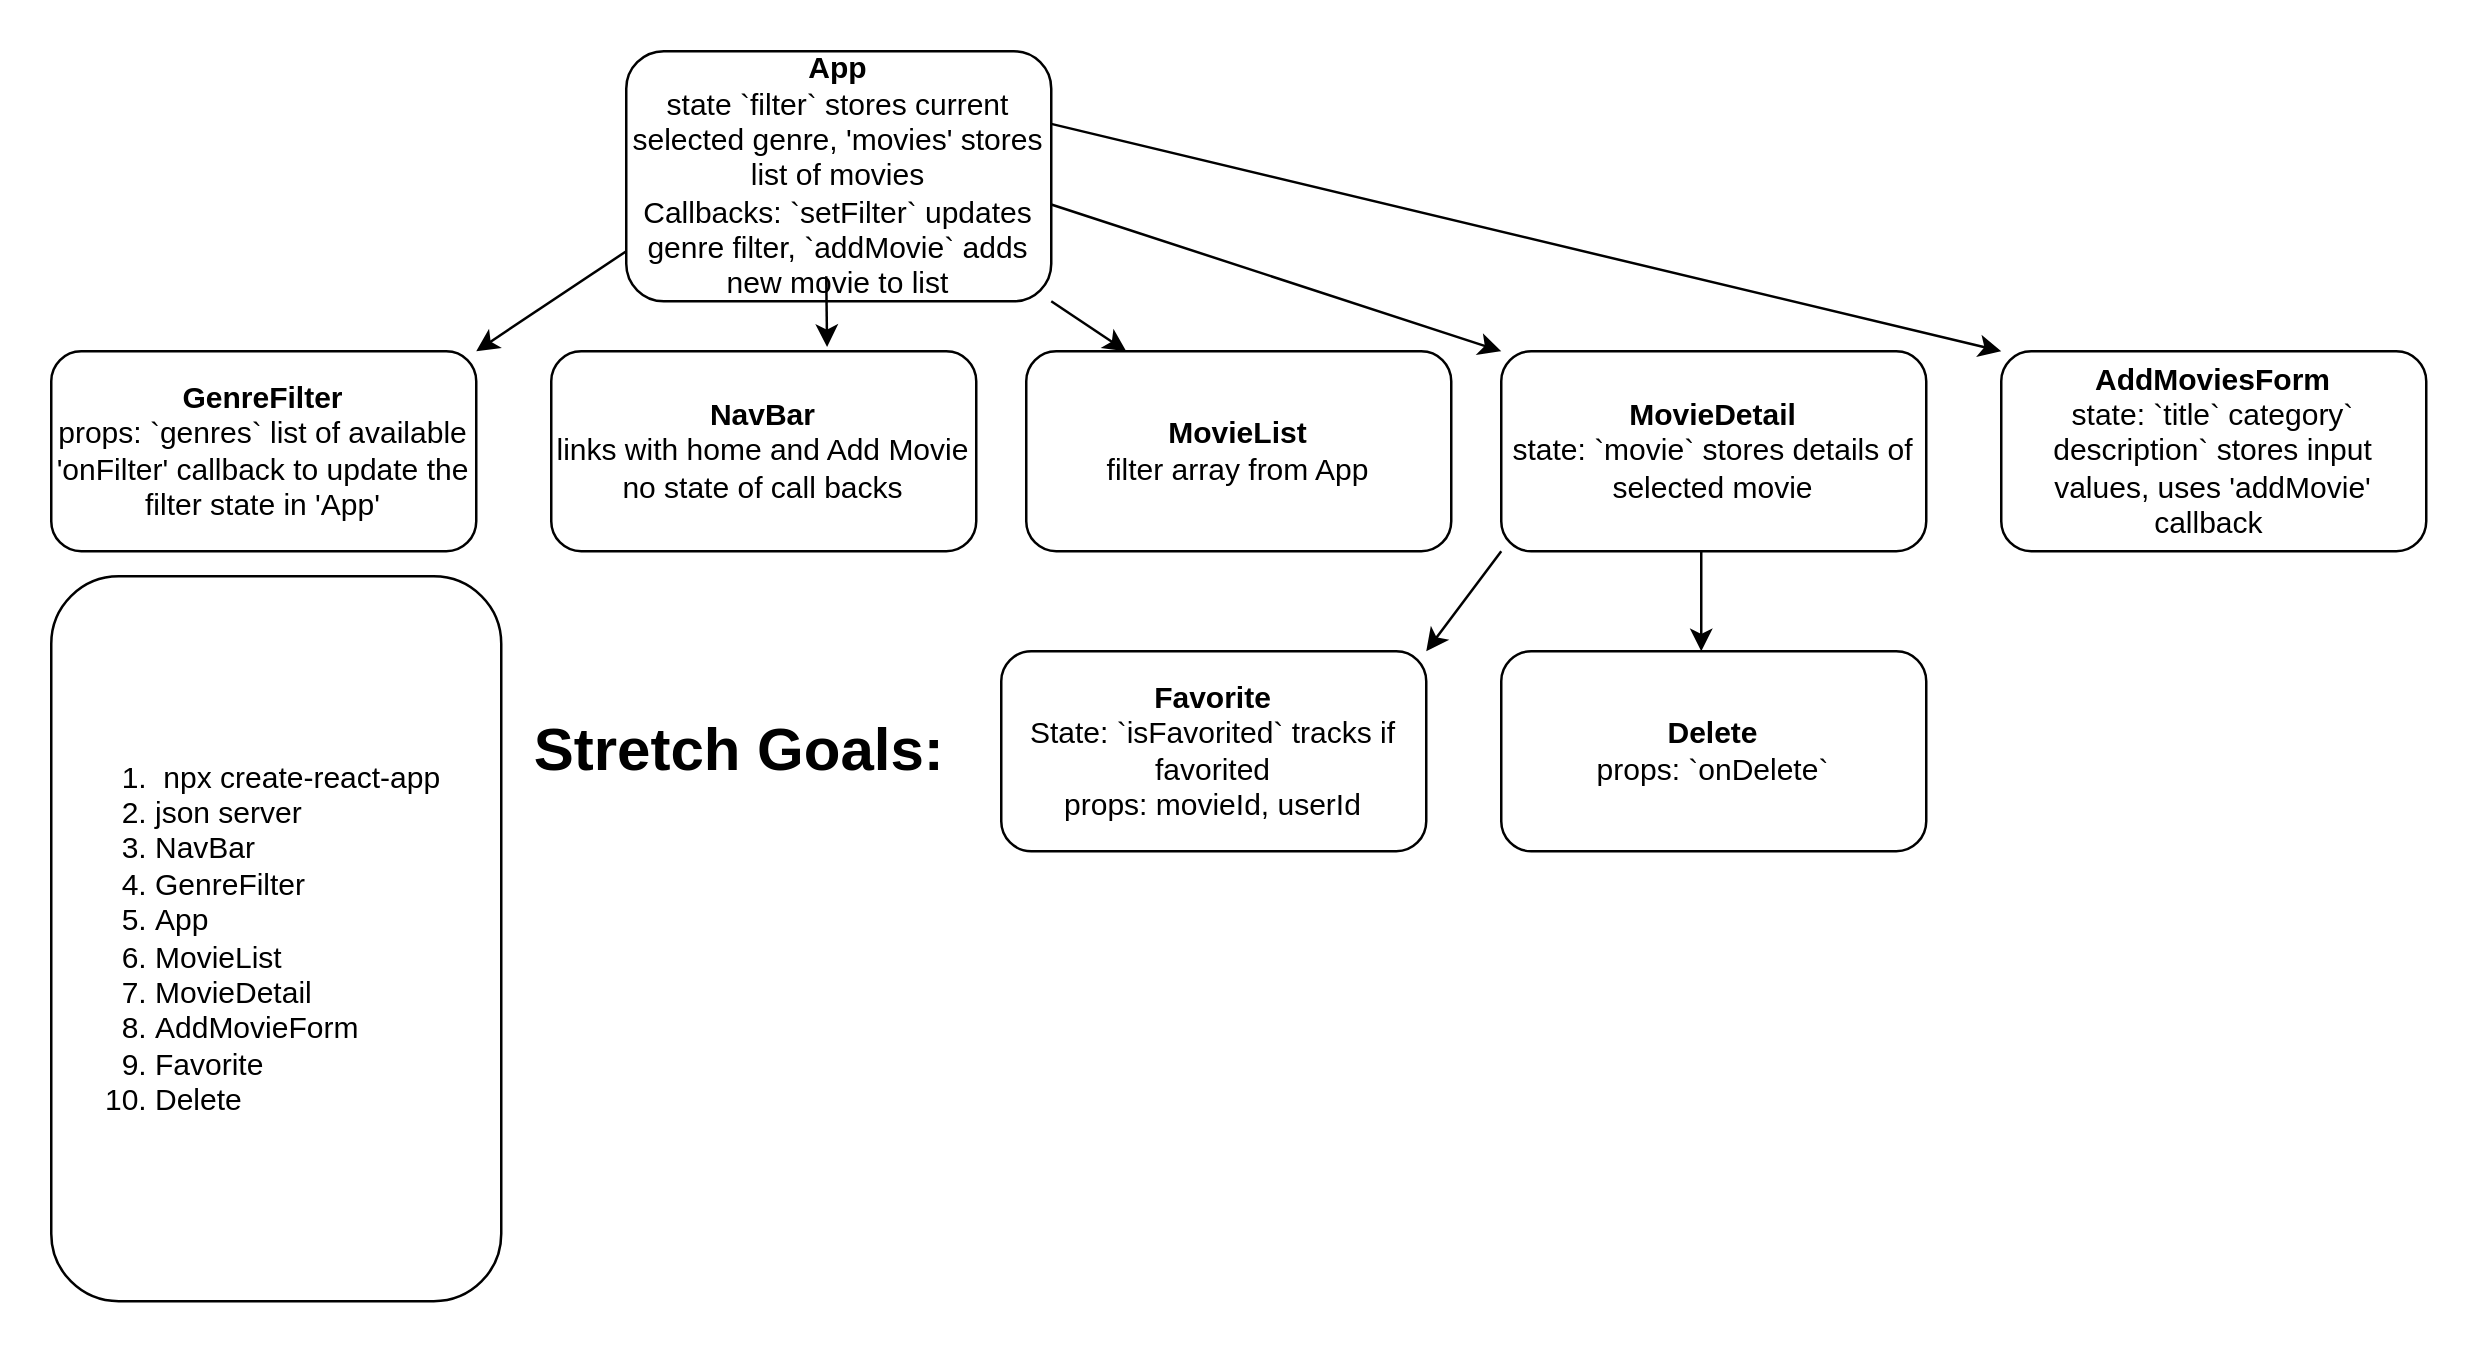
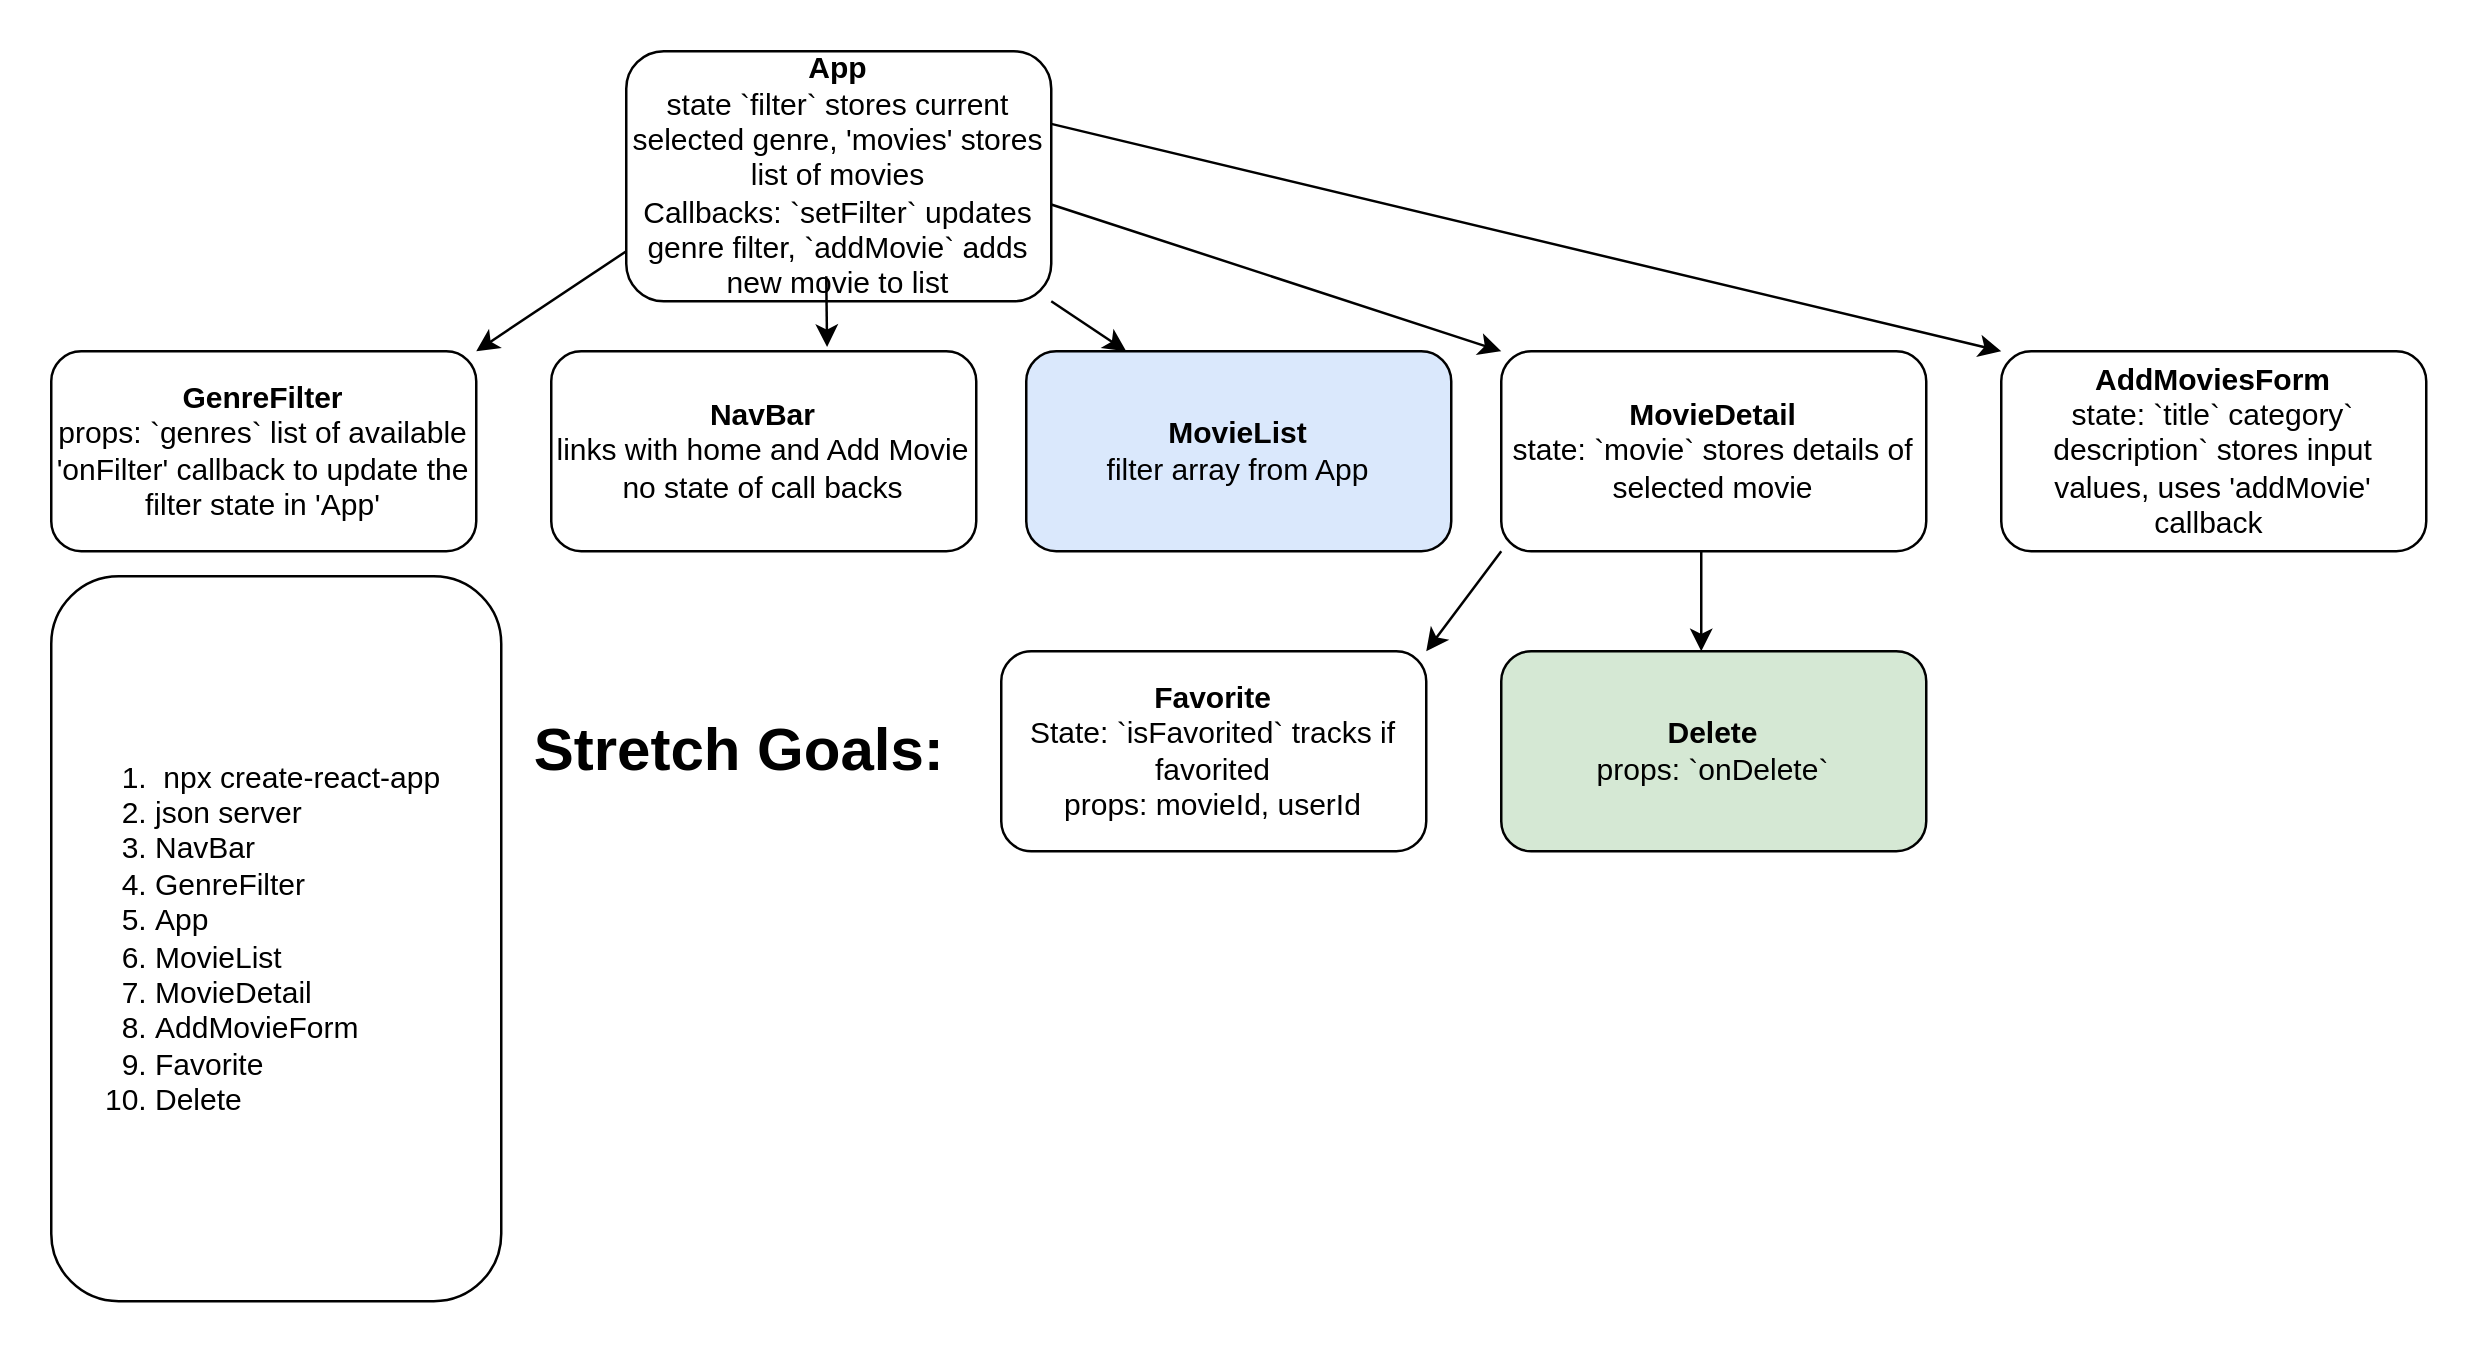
node "MovieList filter array from App": fillcolor #ffffff -> #dae8fc
node "Delete props: `onDelete`": fillcolor #ffffff -> #d5e8d4
